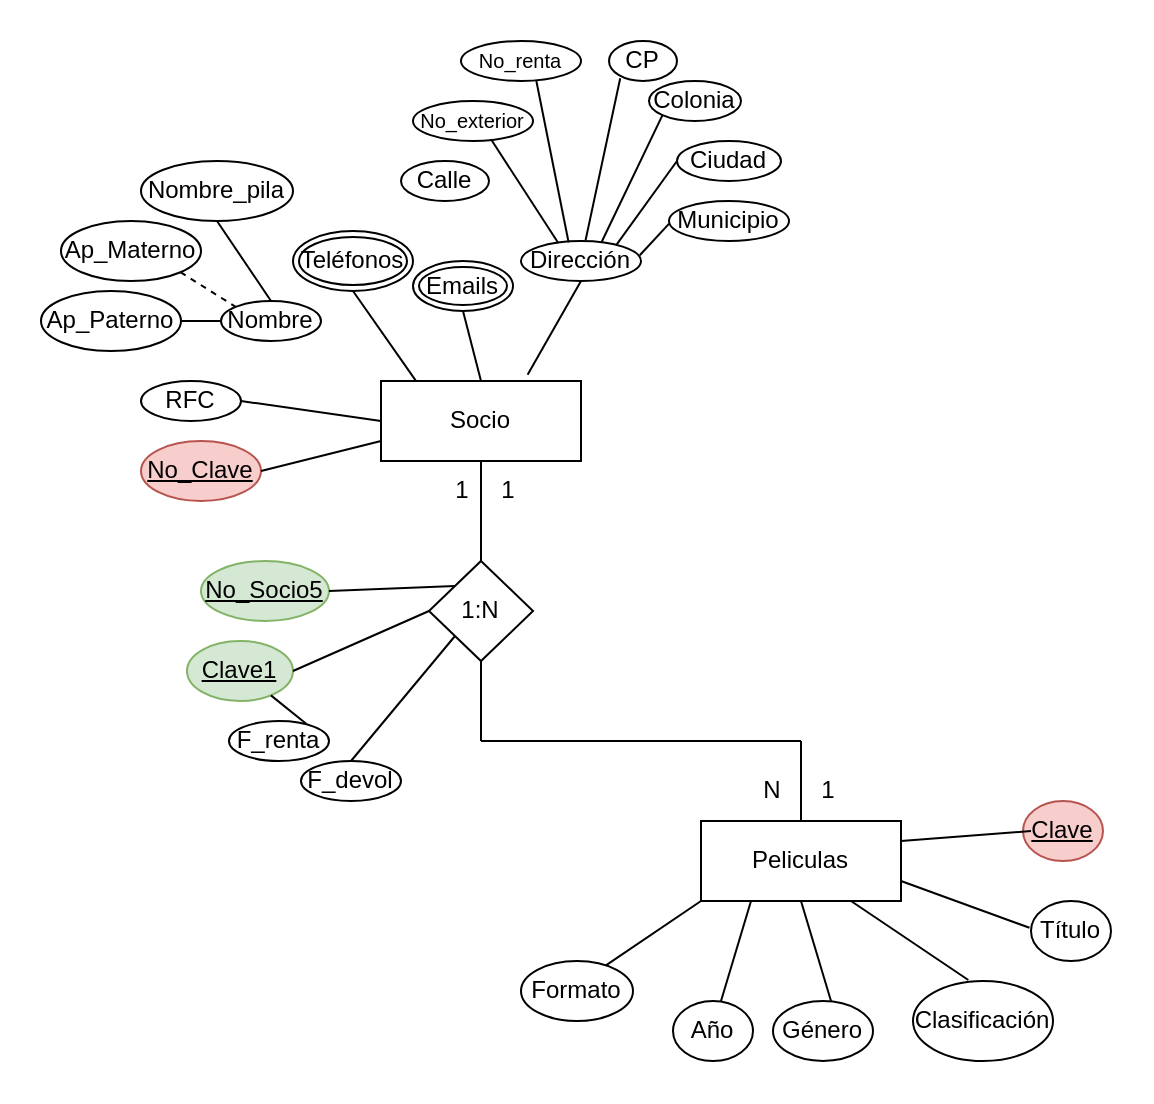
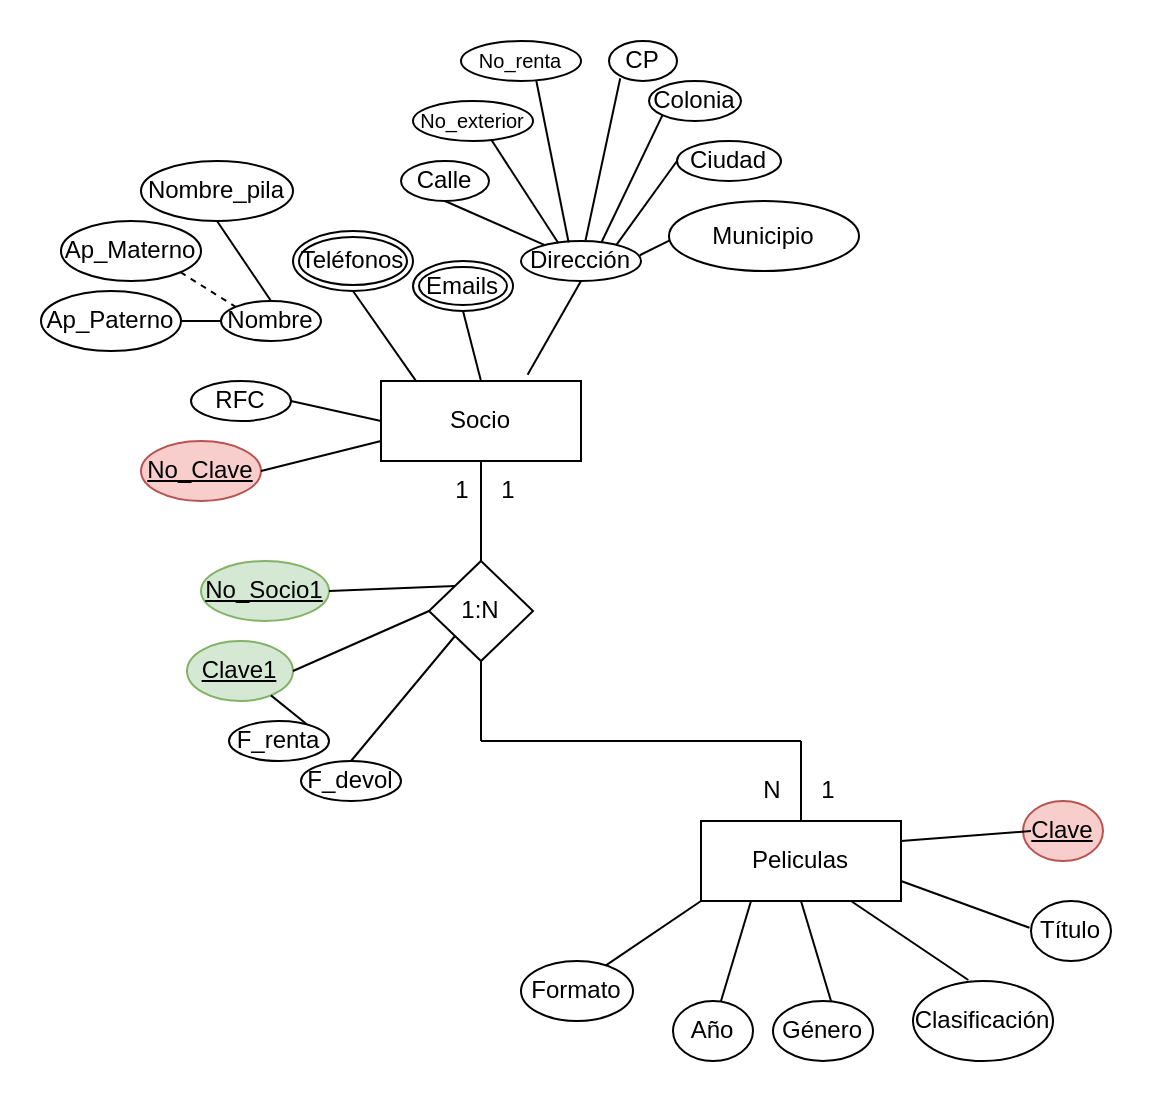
node "Municipio": size 120x40 -> 190x70
edge "Calle" -- "Dirección": added
node "RFC": moved (191, 401) -> (241, 401)
node "No_Socio5": label "No_Socio5" -> "No_Socio1"
